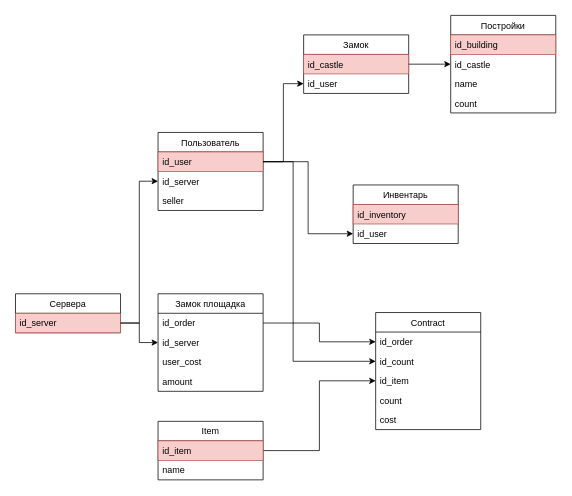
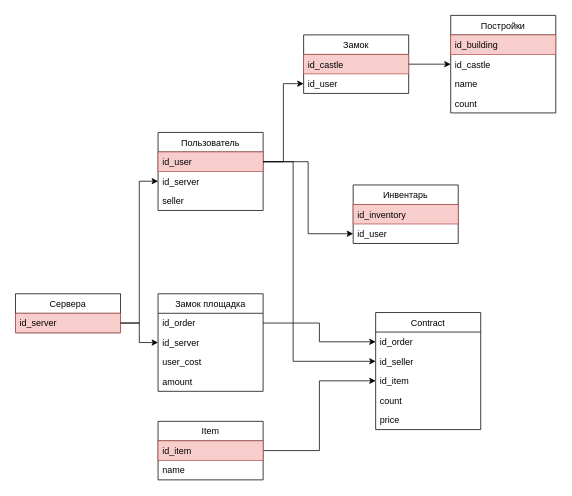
node "id_count": label "id_count" -> "id_seller"
node "cost": label "cost" -> "price"
